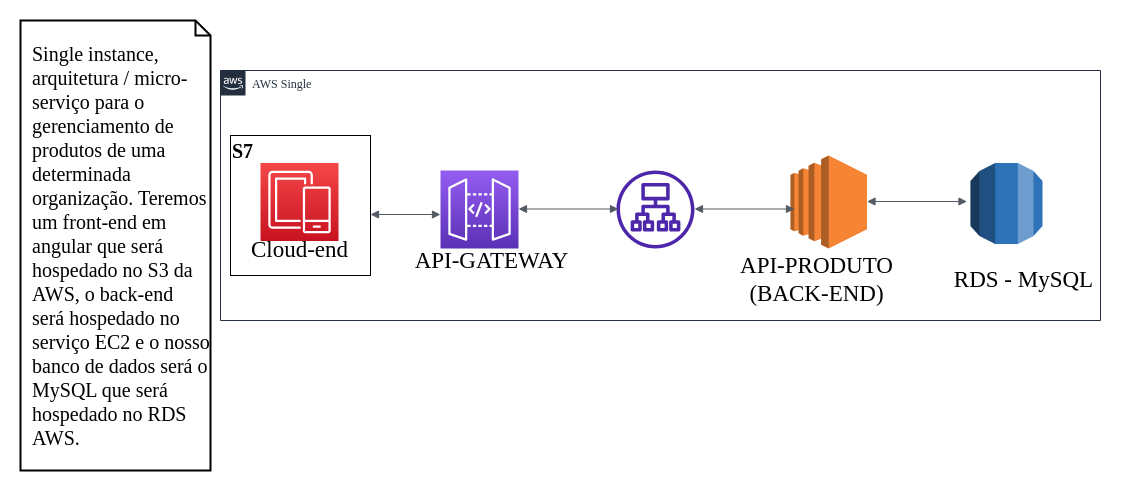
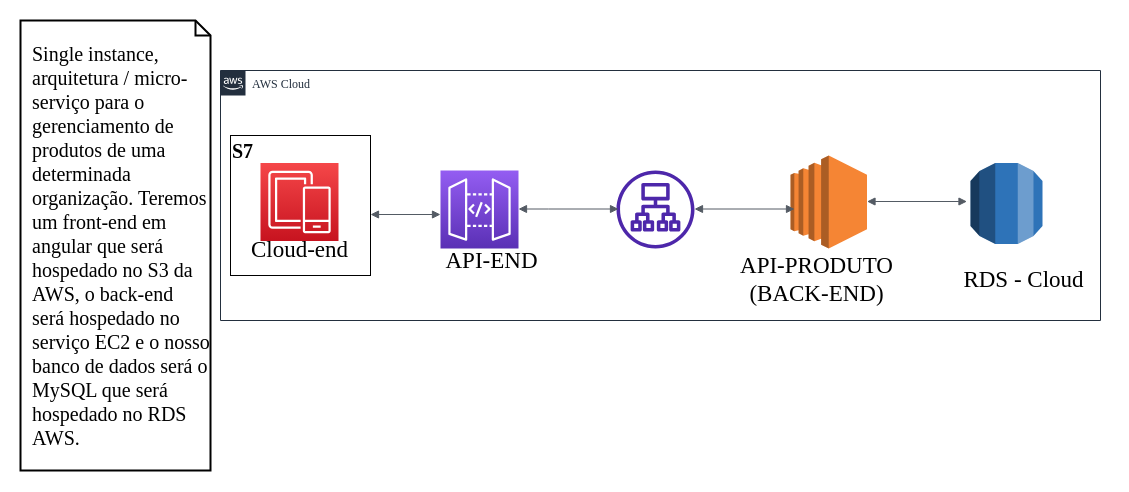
node "AWS Single": label "AWS Single" -> "AWS Cloud"
node "API-GATEWAY": label "API-GATEWAY" -> "API-END"
node "RDS - MySQL": label "RDS - MySQL" -> "RDS - Cloud"
